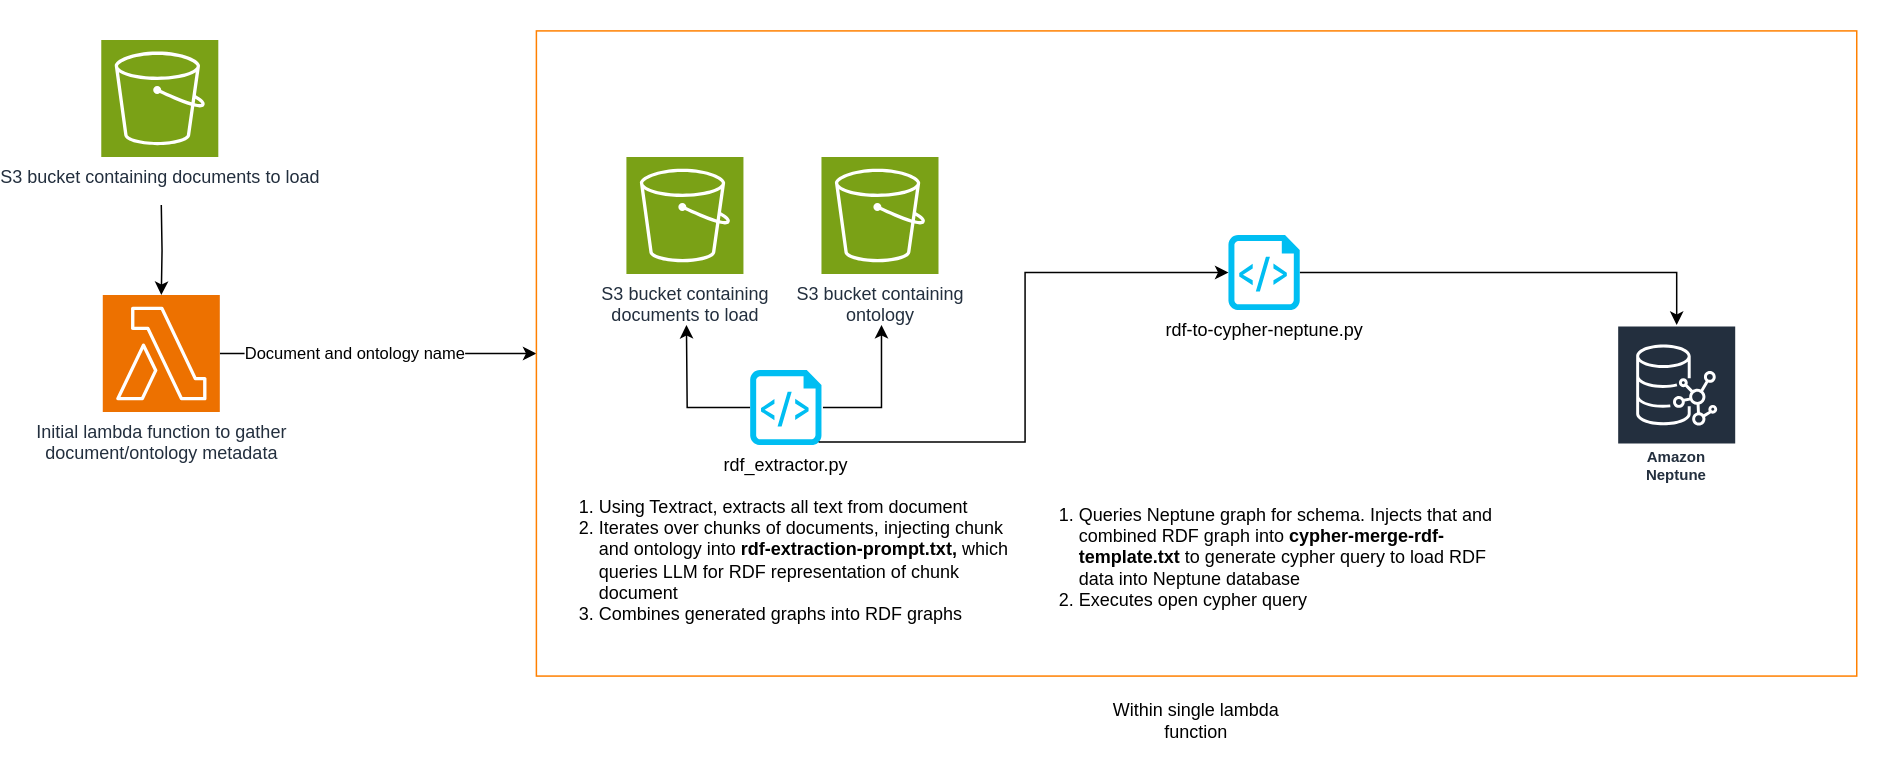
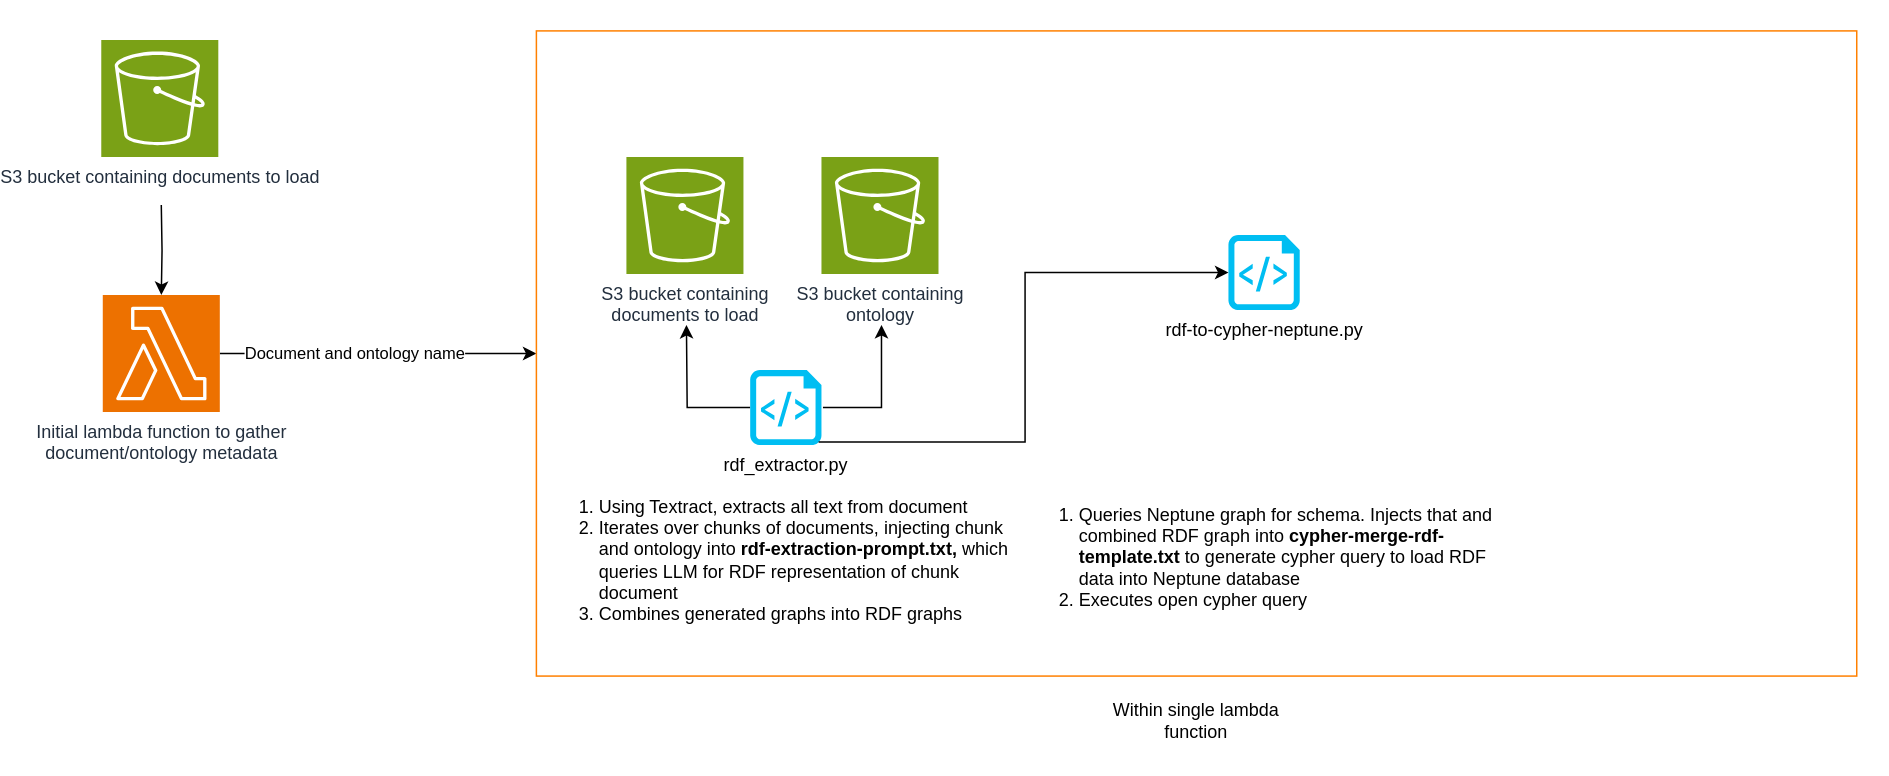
edge "rdf-to-cypher-neptune.py" -> "Amazon Neptune": removed
node "Amazon Neptune": removed
